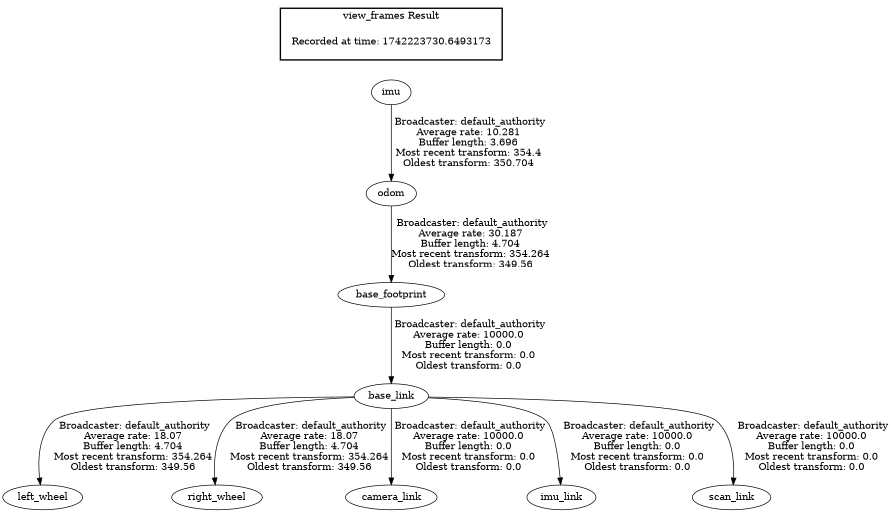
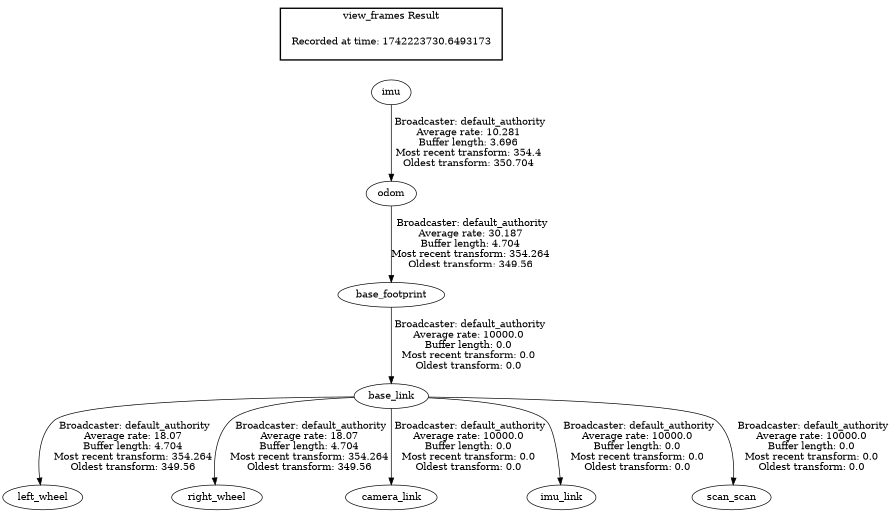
node "scan_link": label "scan_link" -> "scan_scan"
